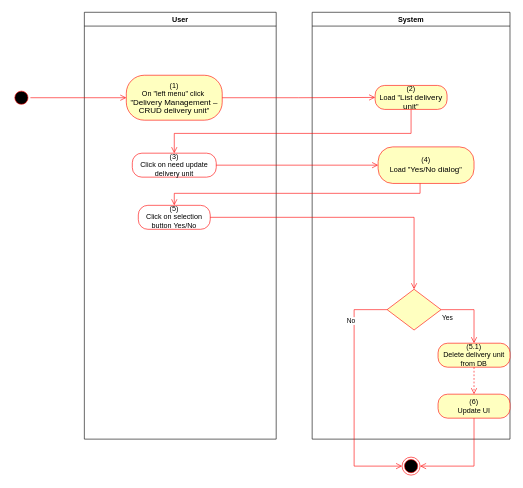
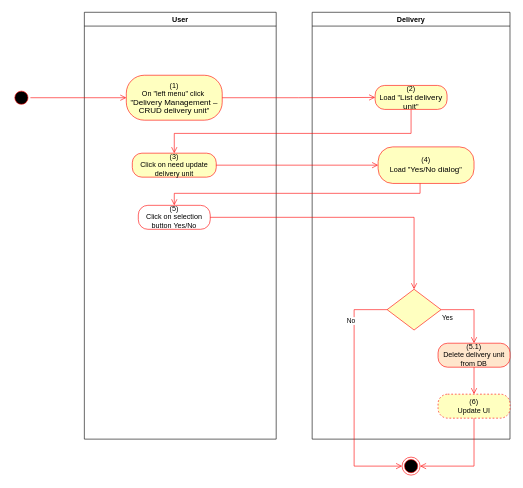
node "System": label "System" -> "Delivery"
node "(3) Click on need update delivery unit": fillcolor #ffffff -> #ffffc0
node "(5.1) Delete delivery unit from DB": fillcolor #ffffc0 -> #ffe6cc
edge "(5.1) Delete delivery unit from DB" -> "(6) Update UI": style dashed -> solid
node "(6) Update UI": style solid -> dashed
